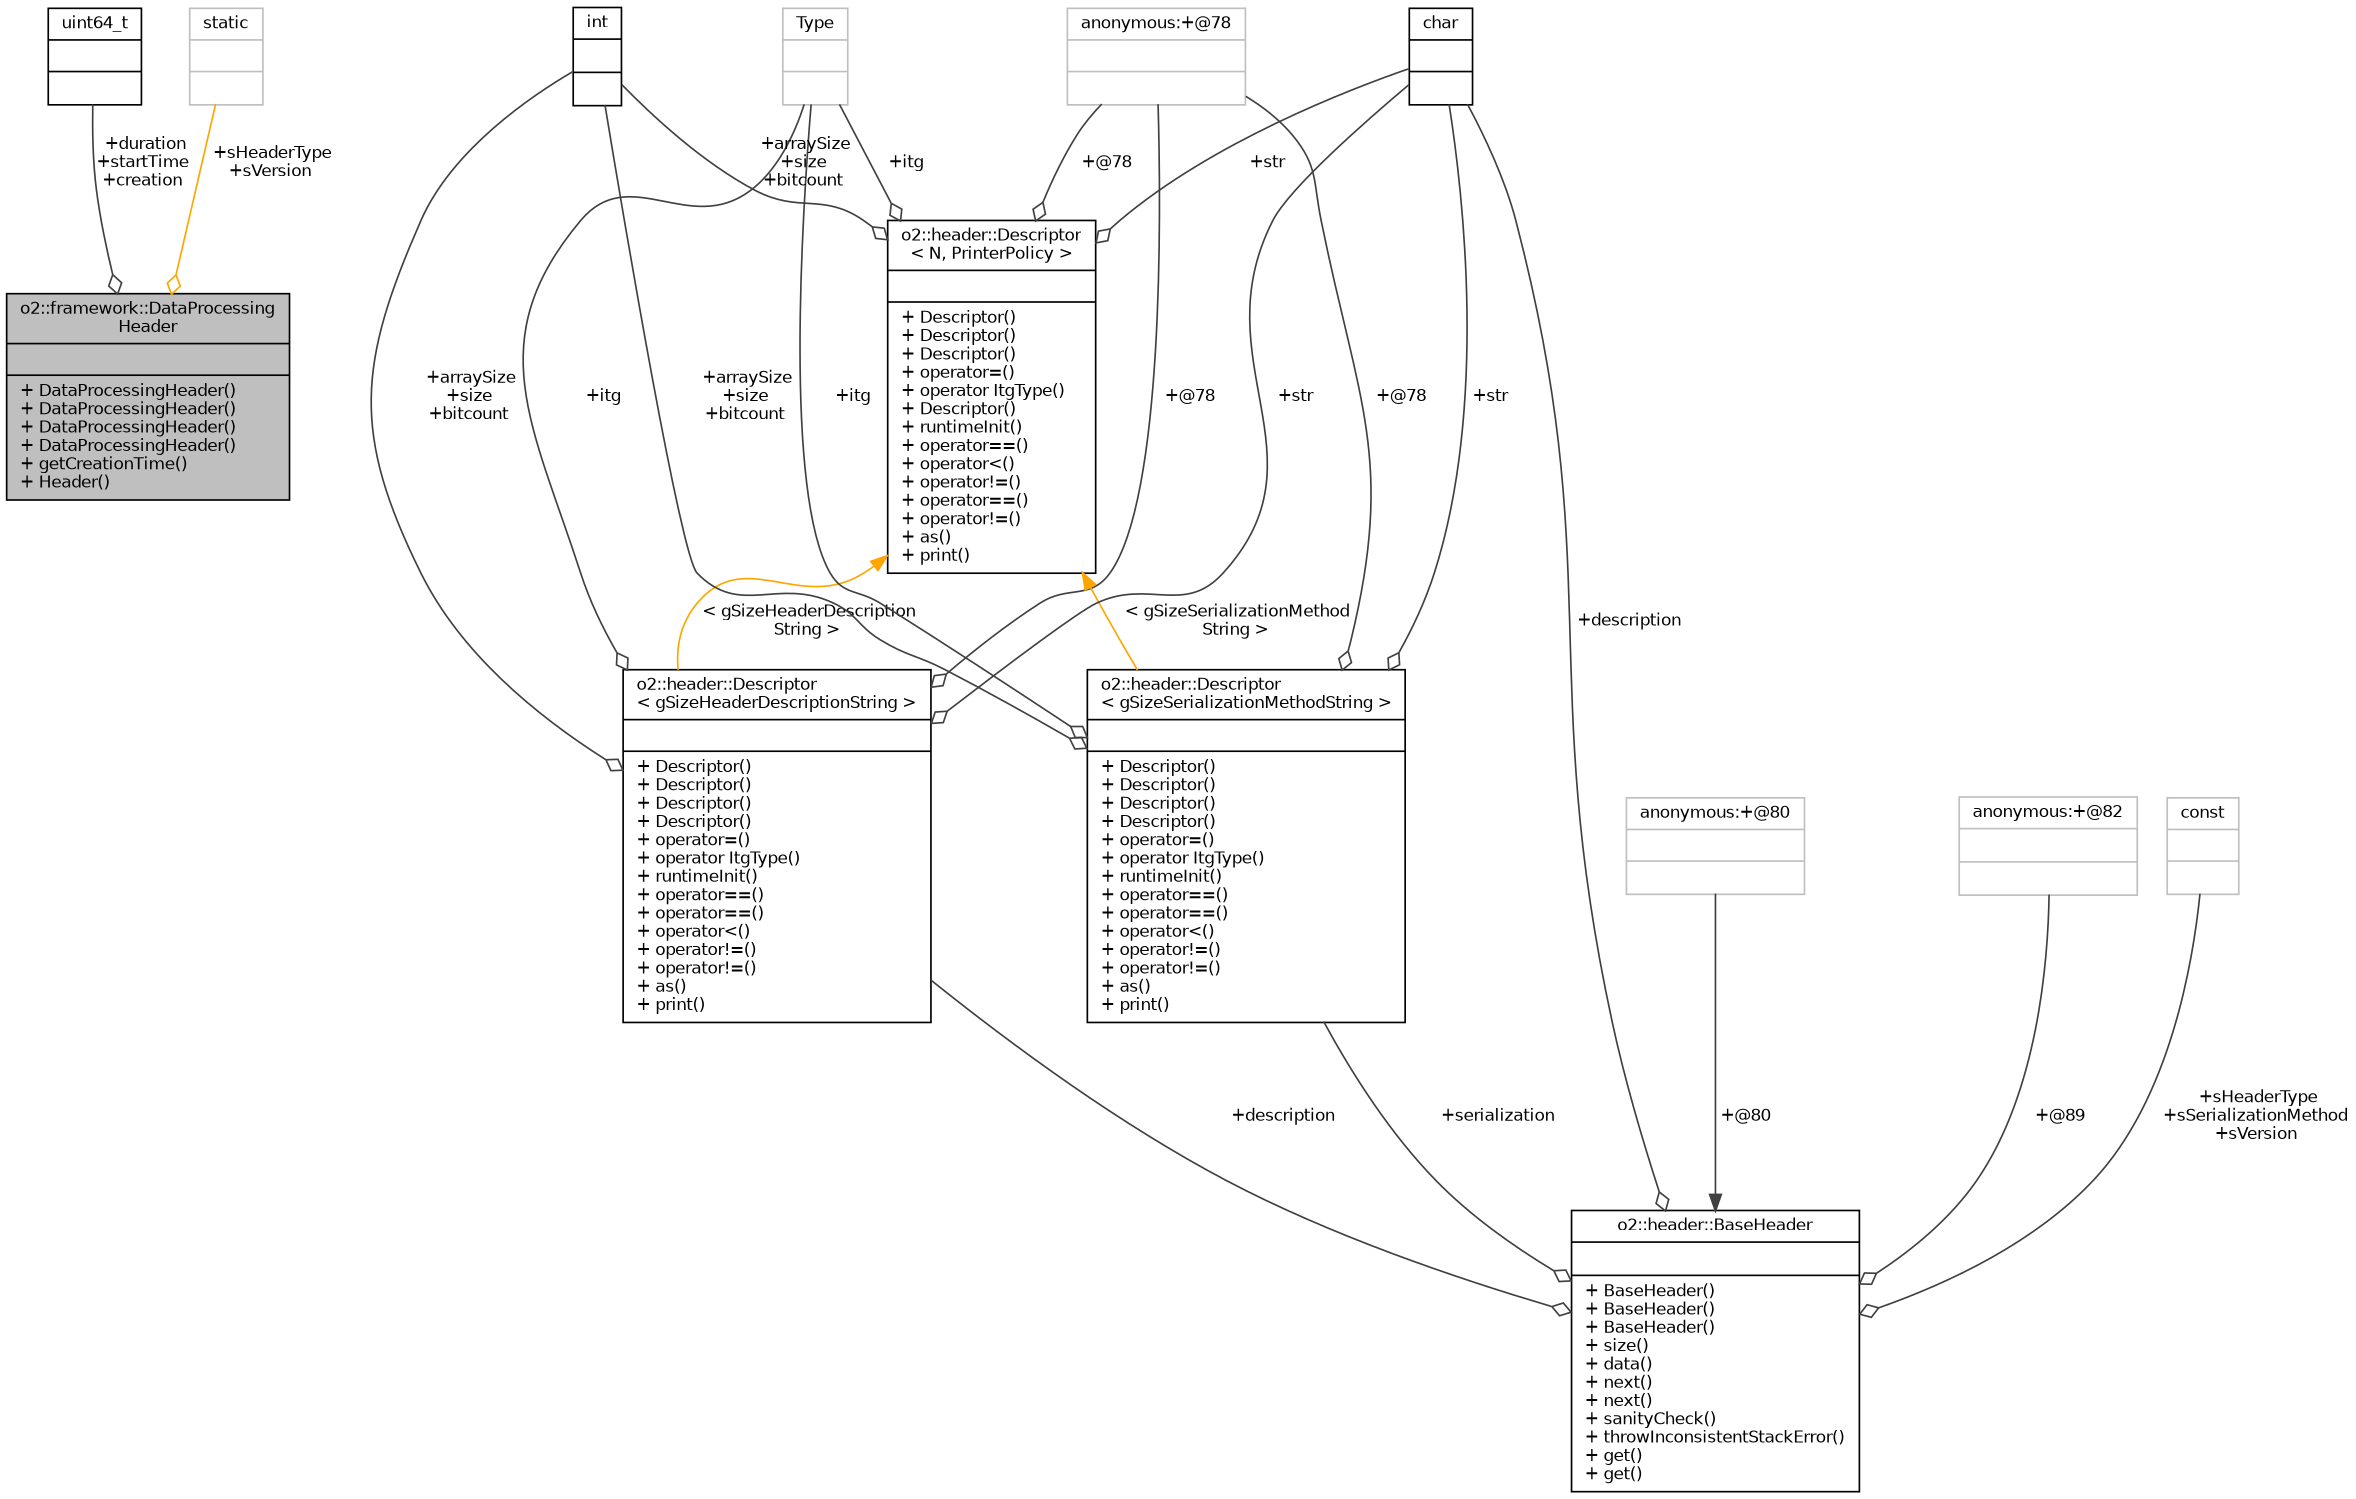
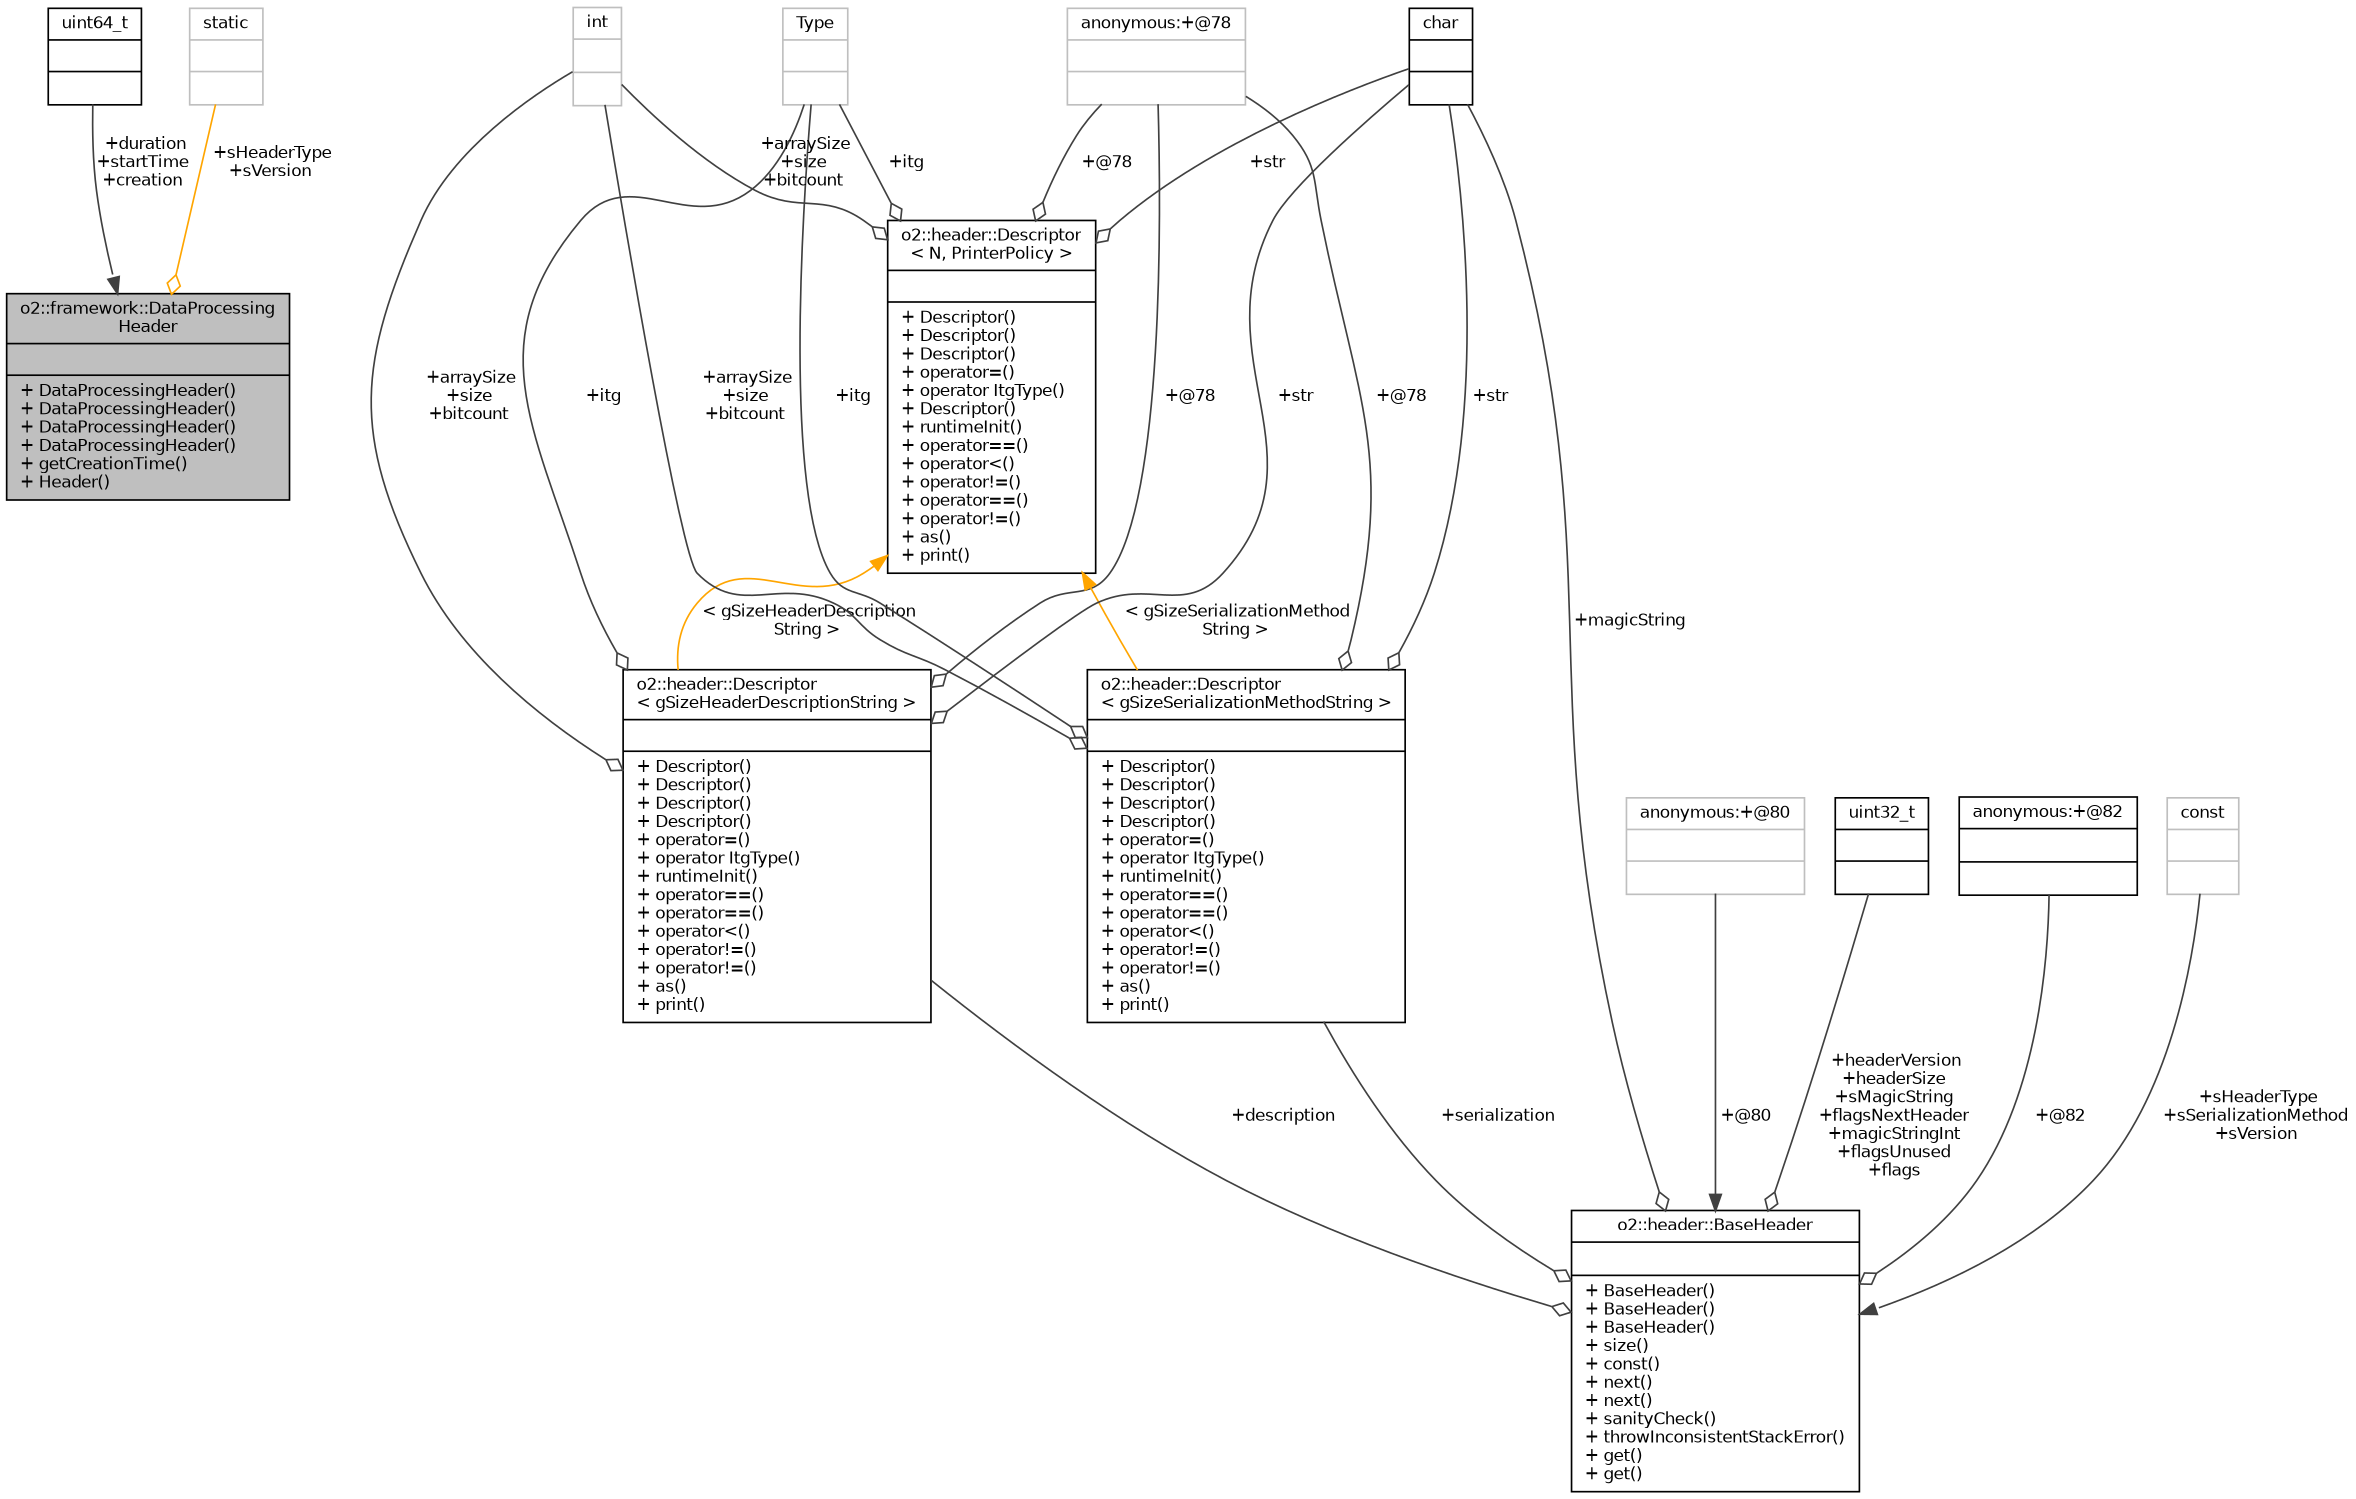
node "int": color black -> grey75
edge "uint64_t" -> "o2::framework::DataProcessing": arrowhead odiamond -> normal
edge "char" -> "o2::header::BaseHeader": label " +description" -> " +magicString"
node "uint32_t": added
node "anonymous:+@82": color grey75 -> black
edge "anonymous:+@82" -> "o2::header::BaseHeader": label " +@89" -> " +@82"
edge "const" -> "o2::header::BaseHeader": arrowhead odiamond -> normal
node "o2::header::BaseHeader": text "+ data()" -> "+ const()"
